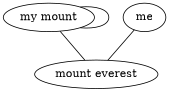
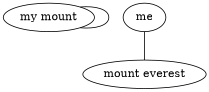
edge "my mount" -- "mount everest": removed
